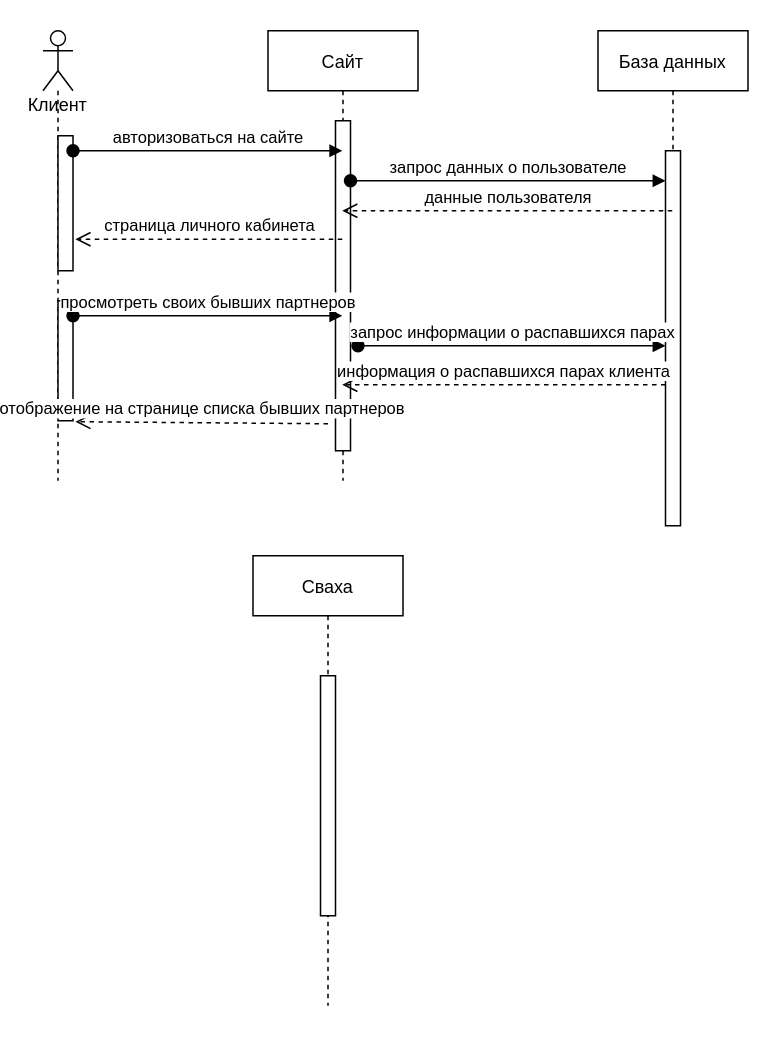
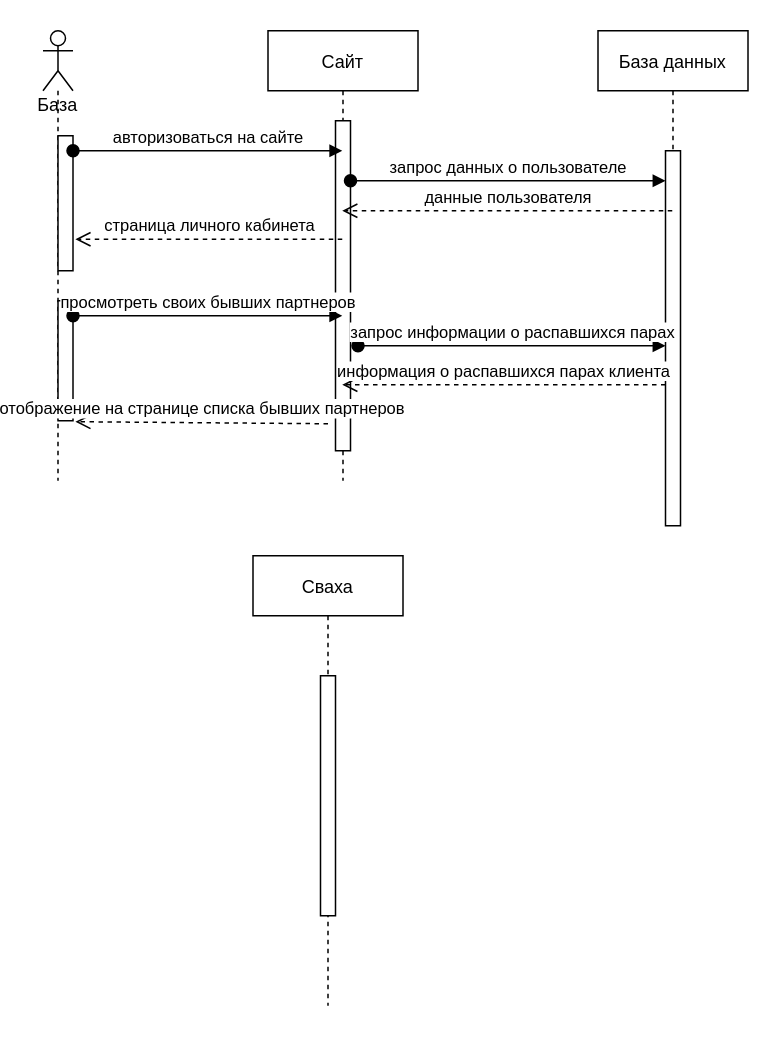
node "Клиент": label "Клиент" -> "База"
